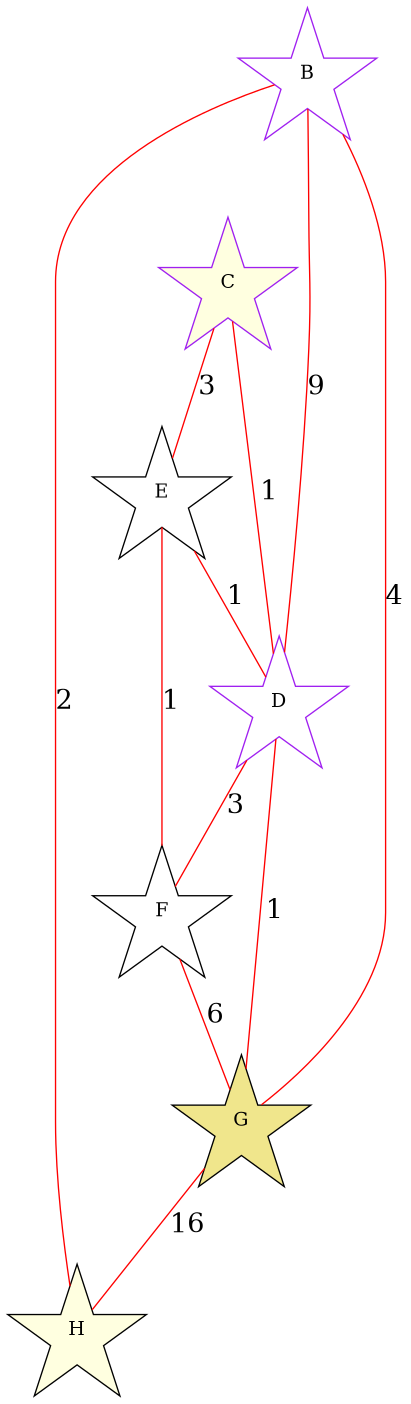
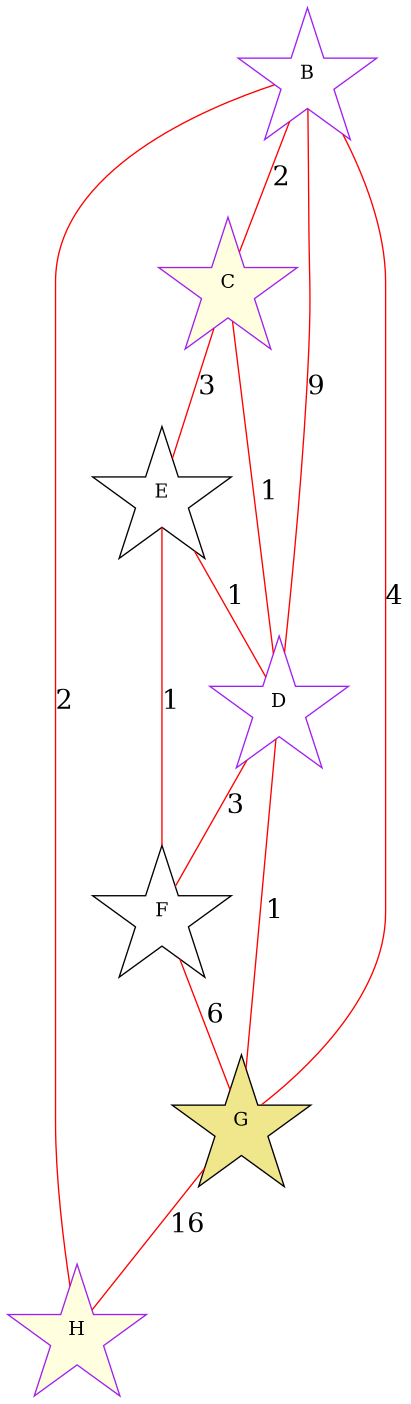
edge "B" -- "C": added, label "2"
node "H": color black -> purple
